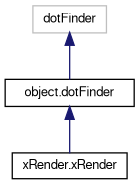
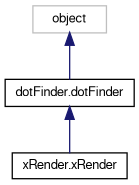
node "dotFinder": label "dotFinder" -> "object"
node "object.dotFinder": label "object.dotFinder" -> "dotFinder.dotFinder"
